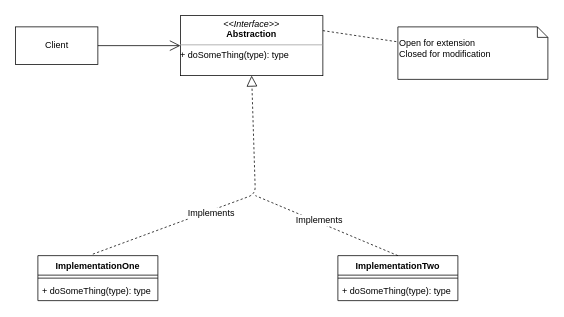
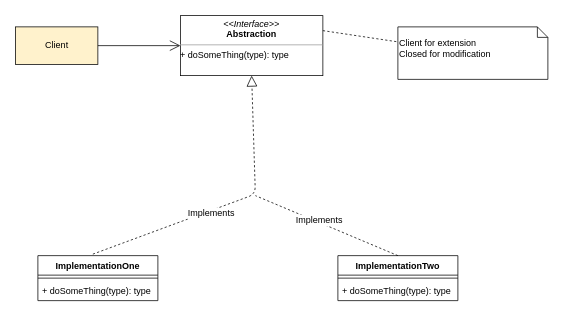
node "Open for extension Closed for modification": label "Open for extension Closed for modification" -> "Client for extension Closed for modification"
node "Client": fillcolor #ffffff -> #fff2cc
